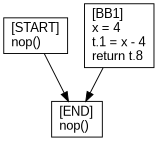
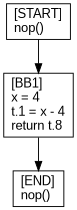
edge "[START] nop()" -> "[END] nop()": now "[START] nop()" -> "[BB1] x = 4 t.1 = x - 4 return t.8"
